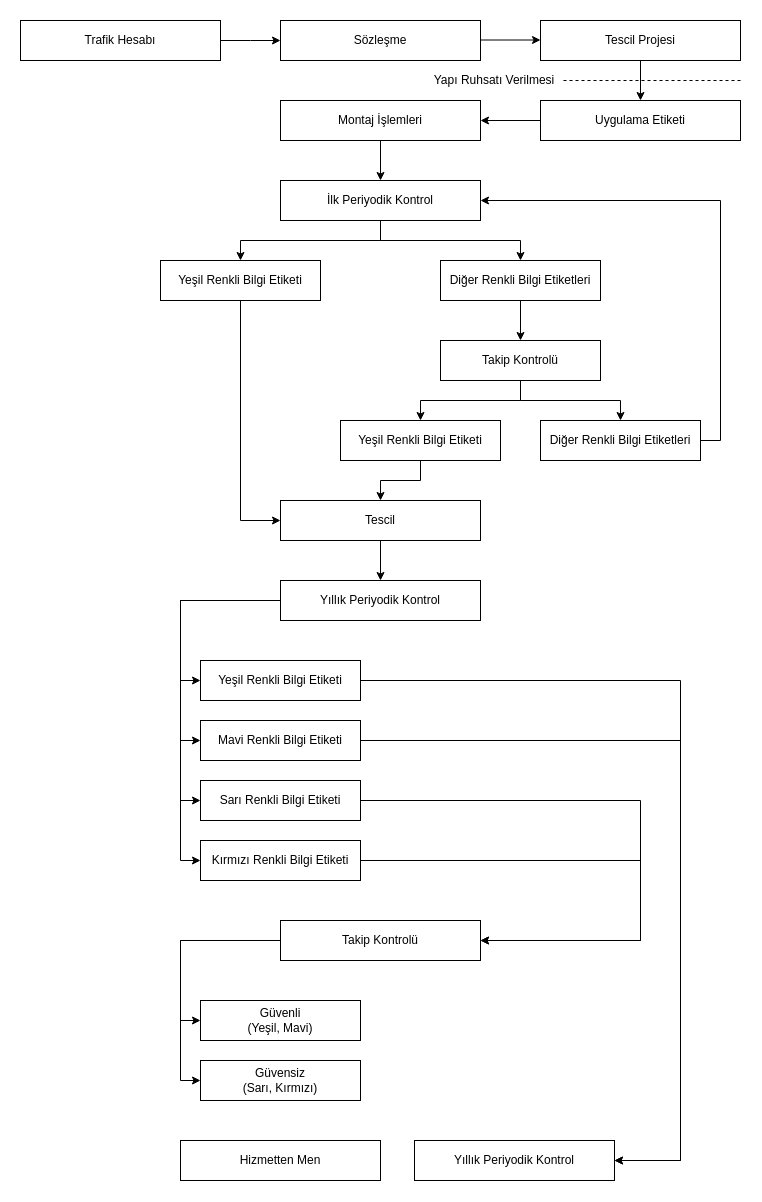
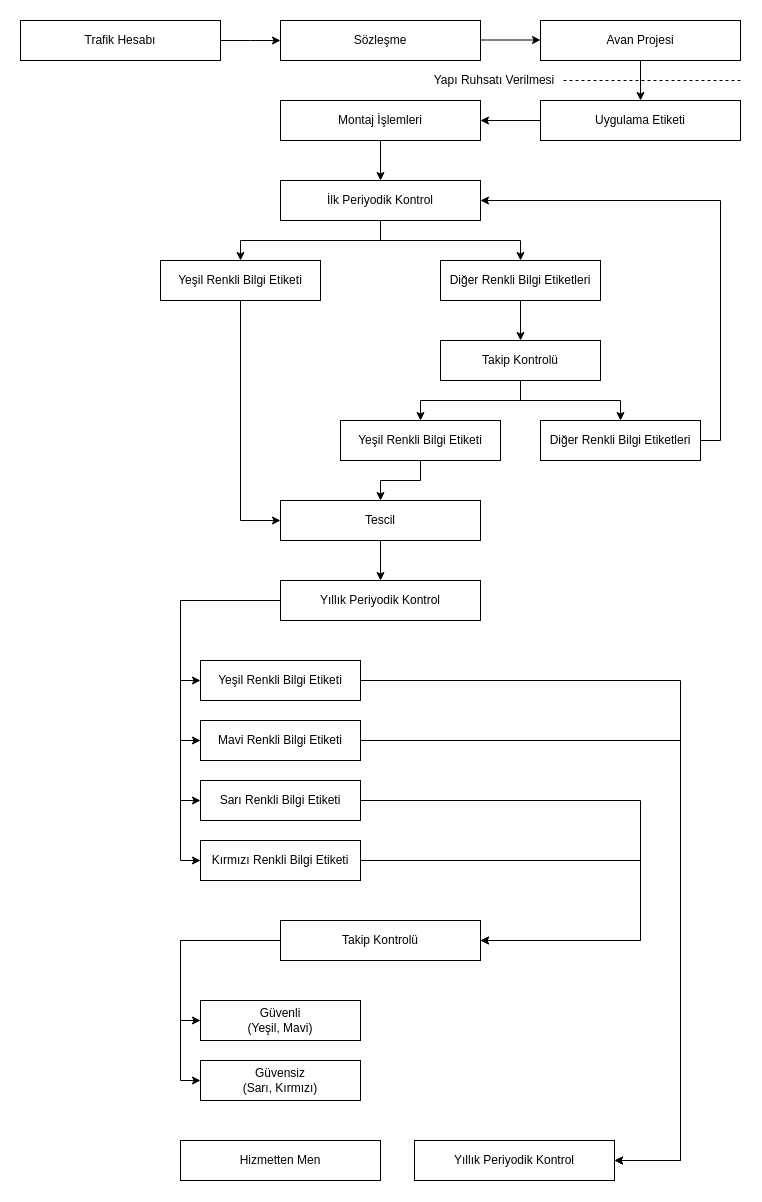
node "Tescil Projesi": label "Tescil Projesi" -> "Avan Projesi"
